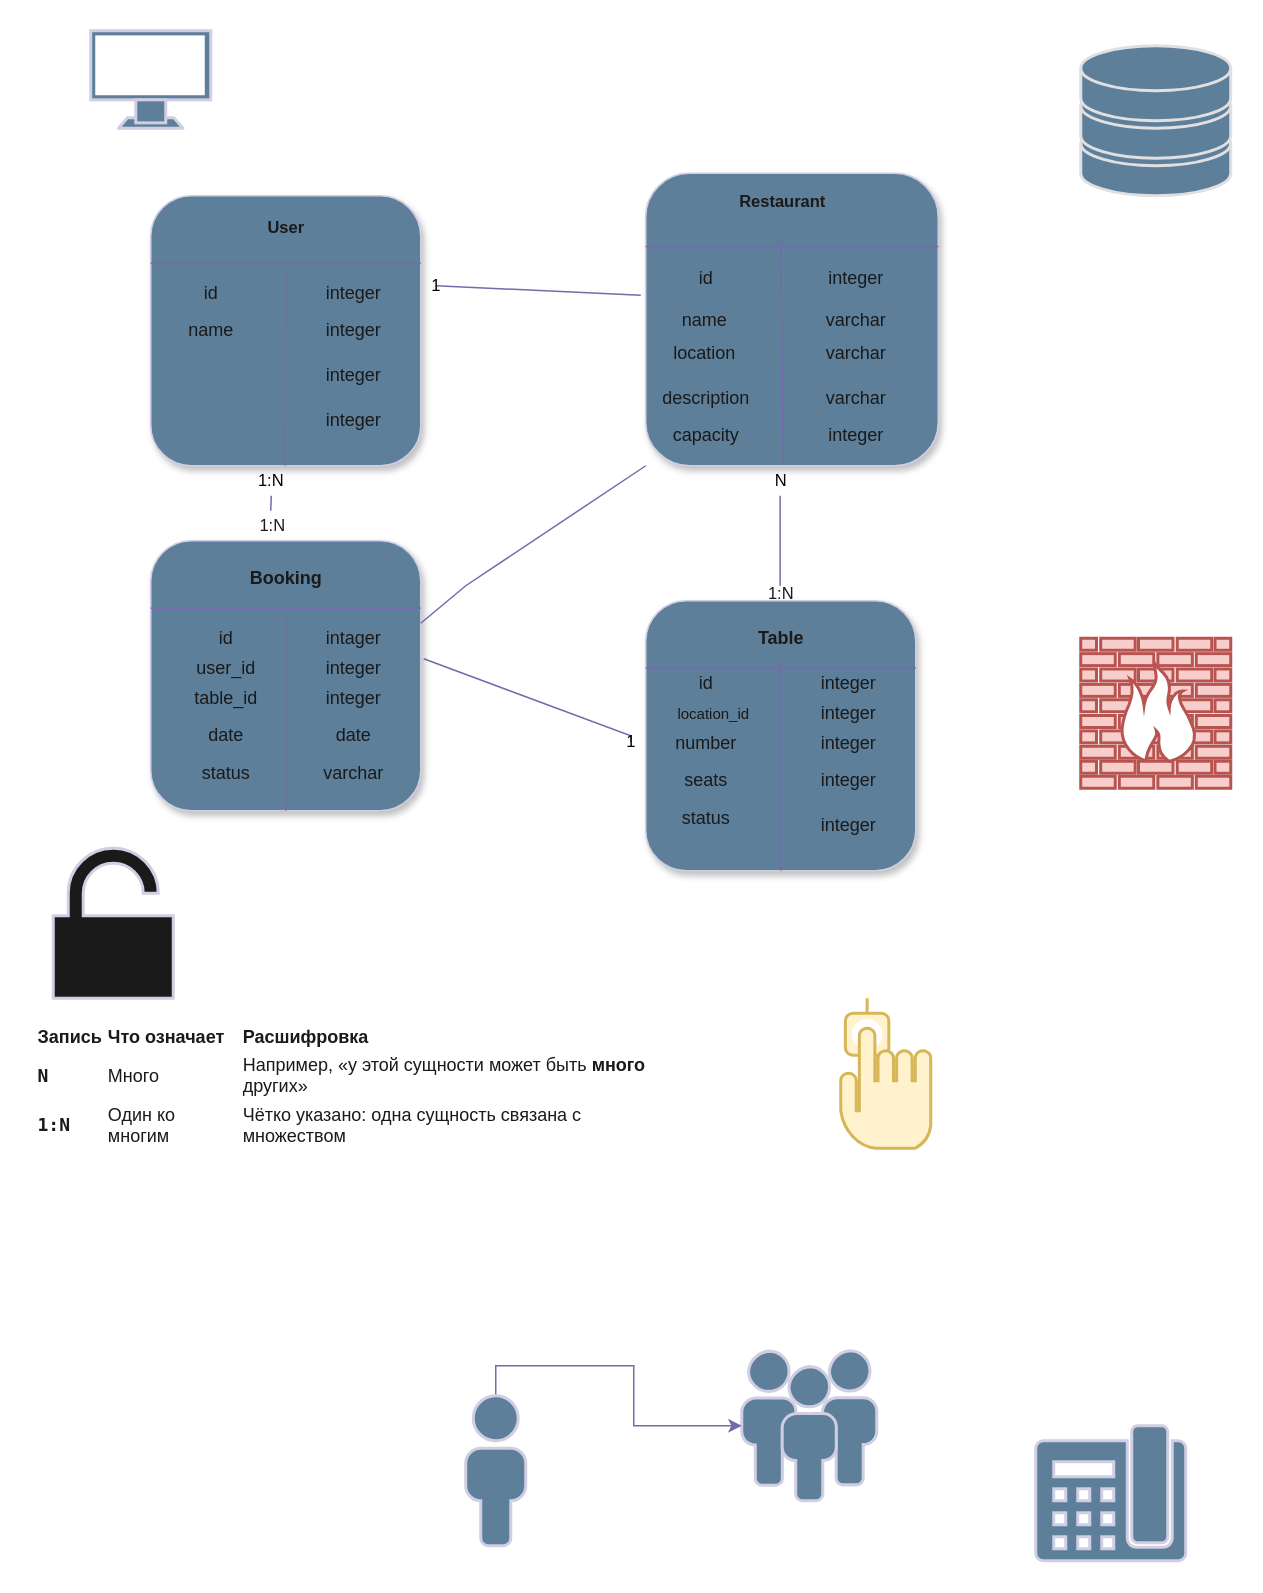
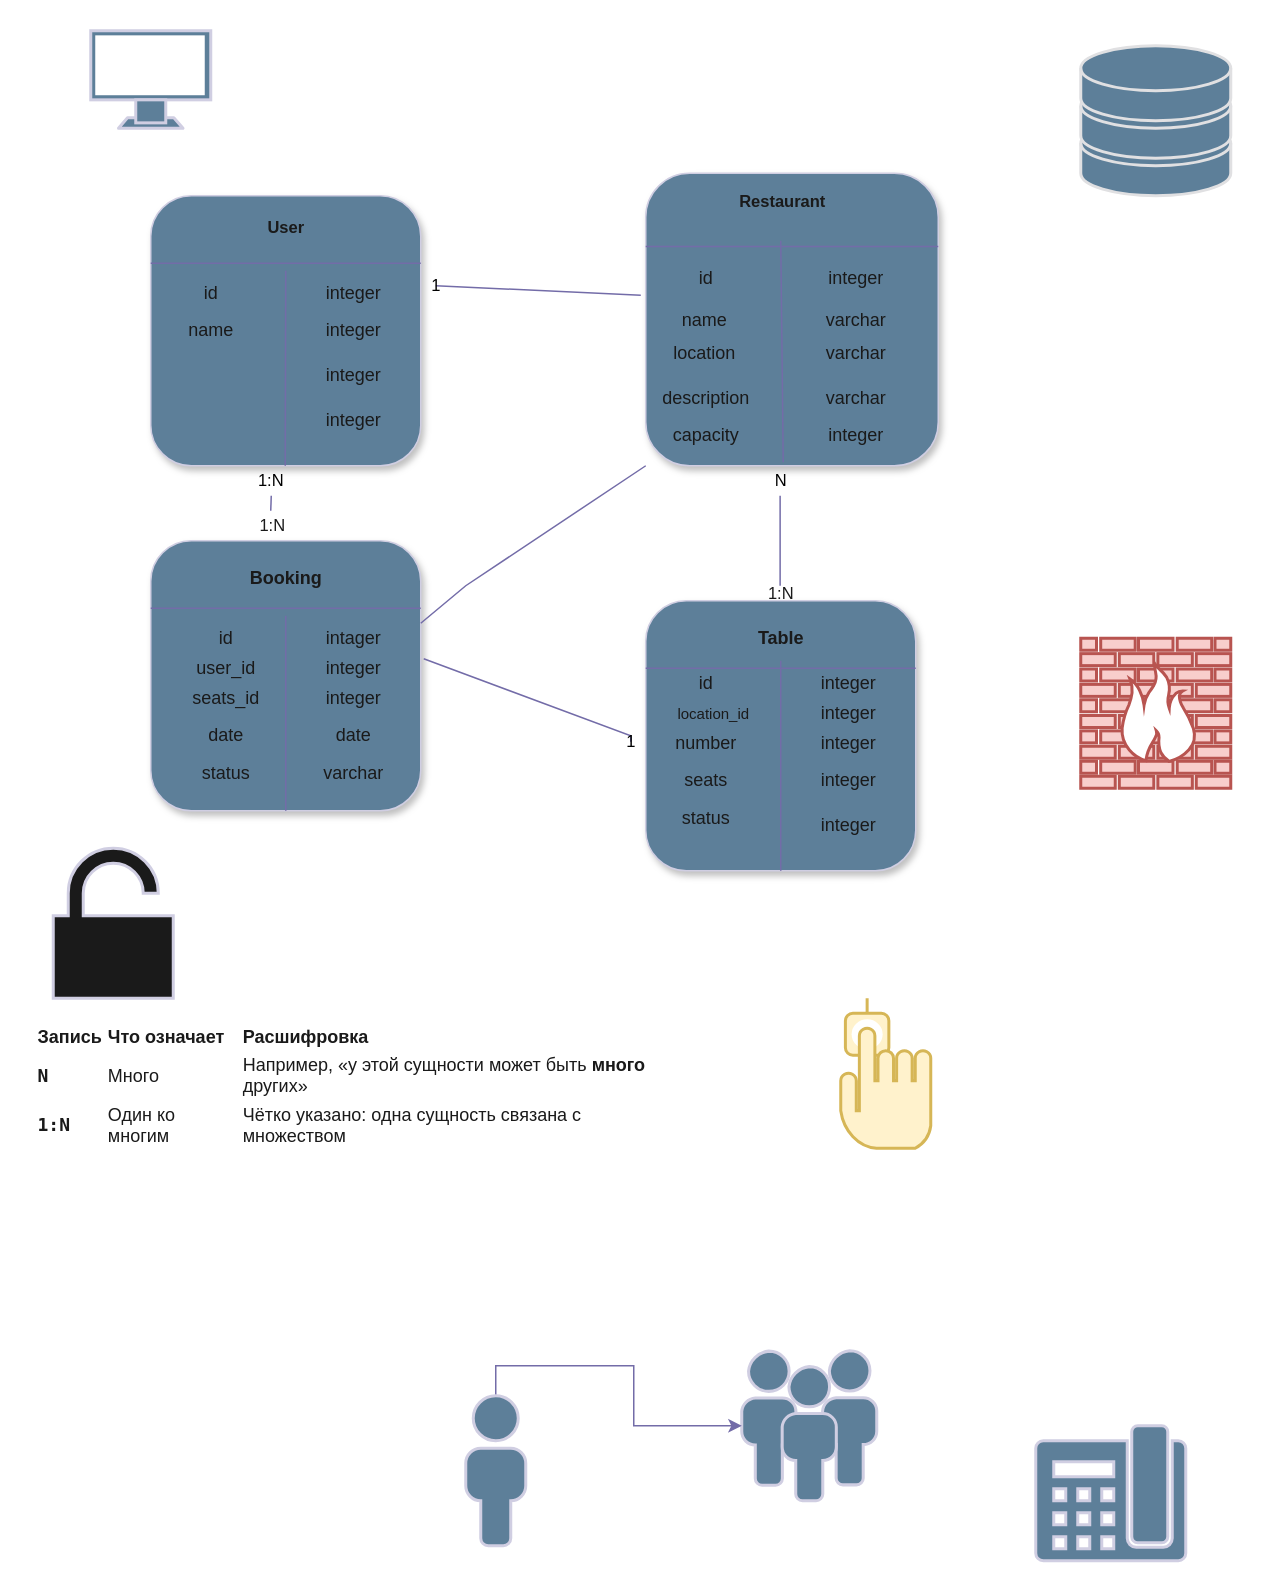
node "table_id": label "table_id" -> "seats_id"
